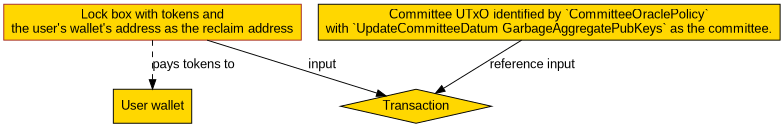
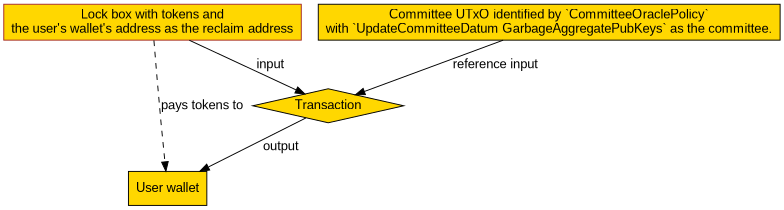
edge "Transaction" -> "User wallet": added, label "output"
